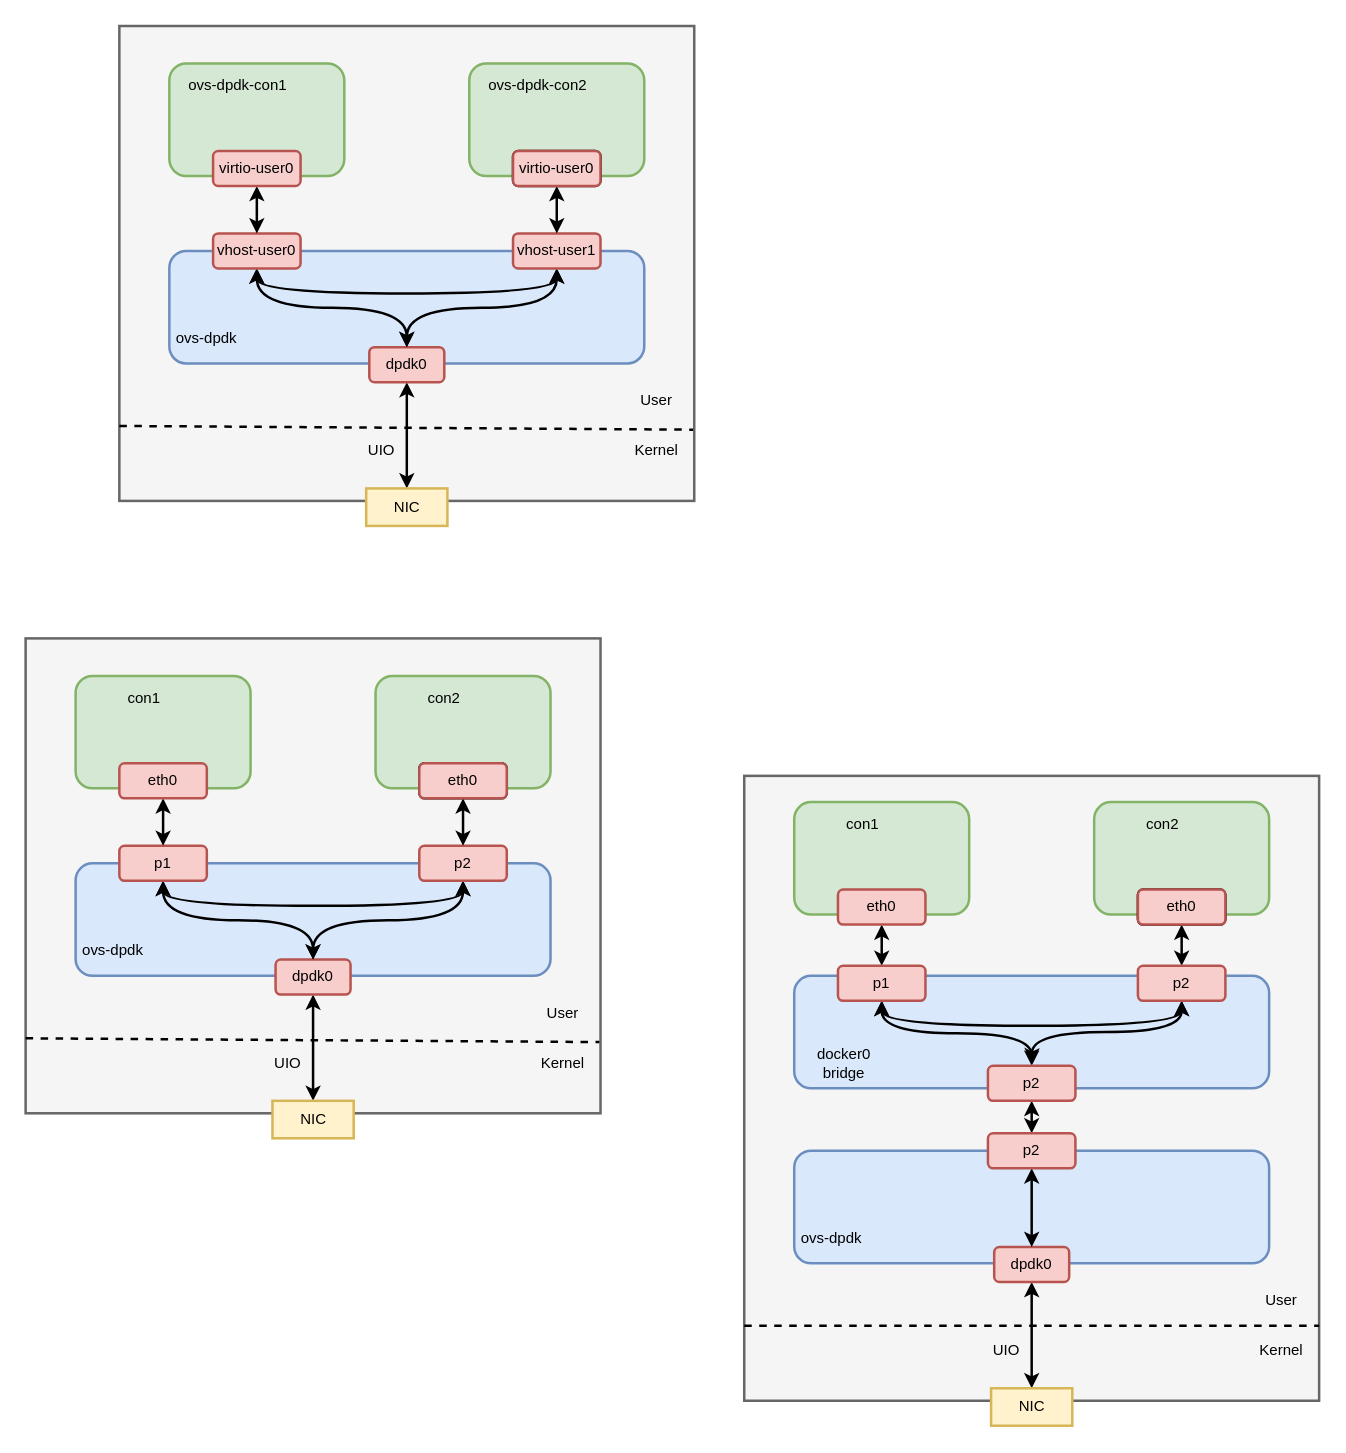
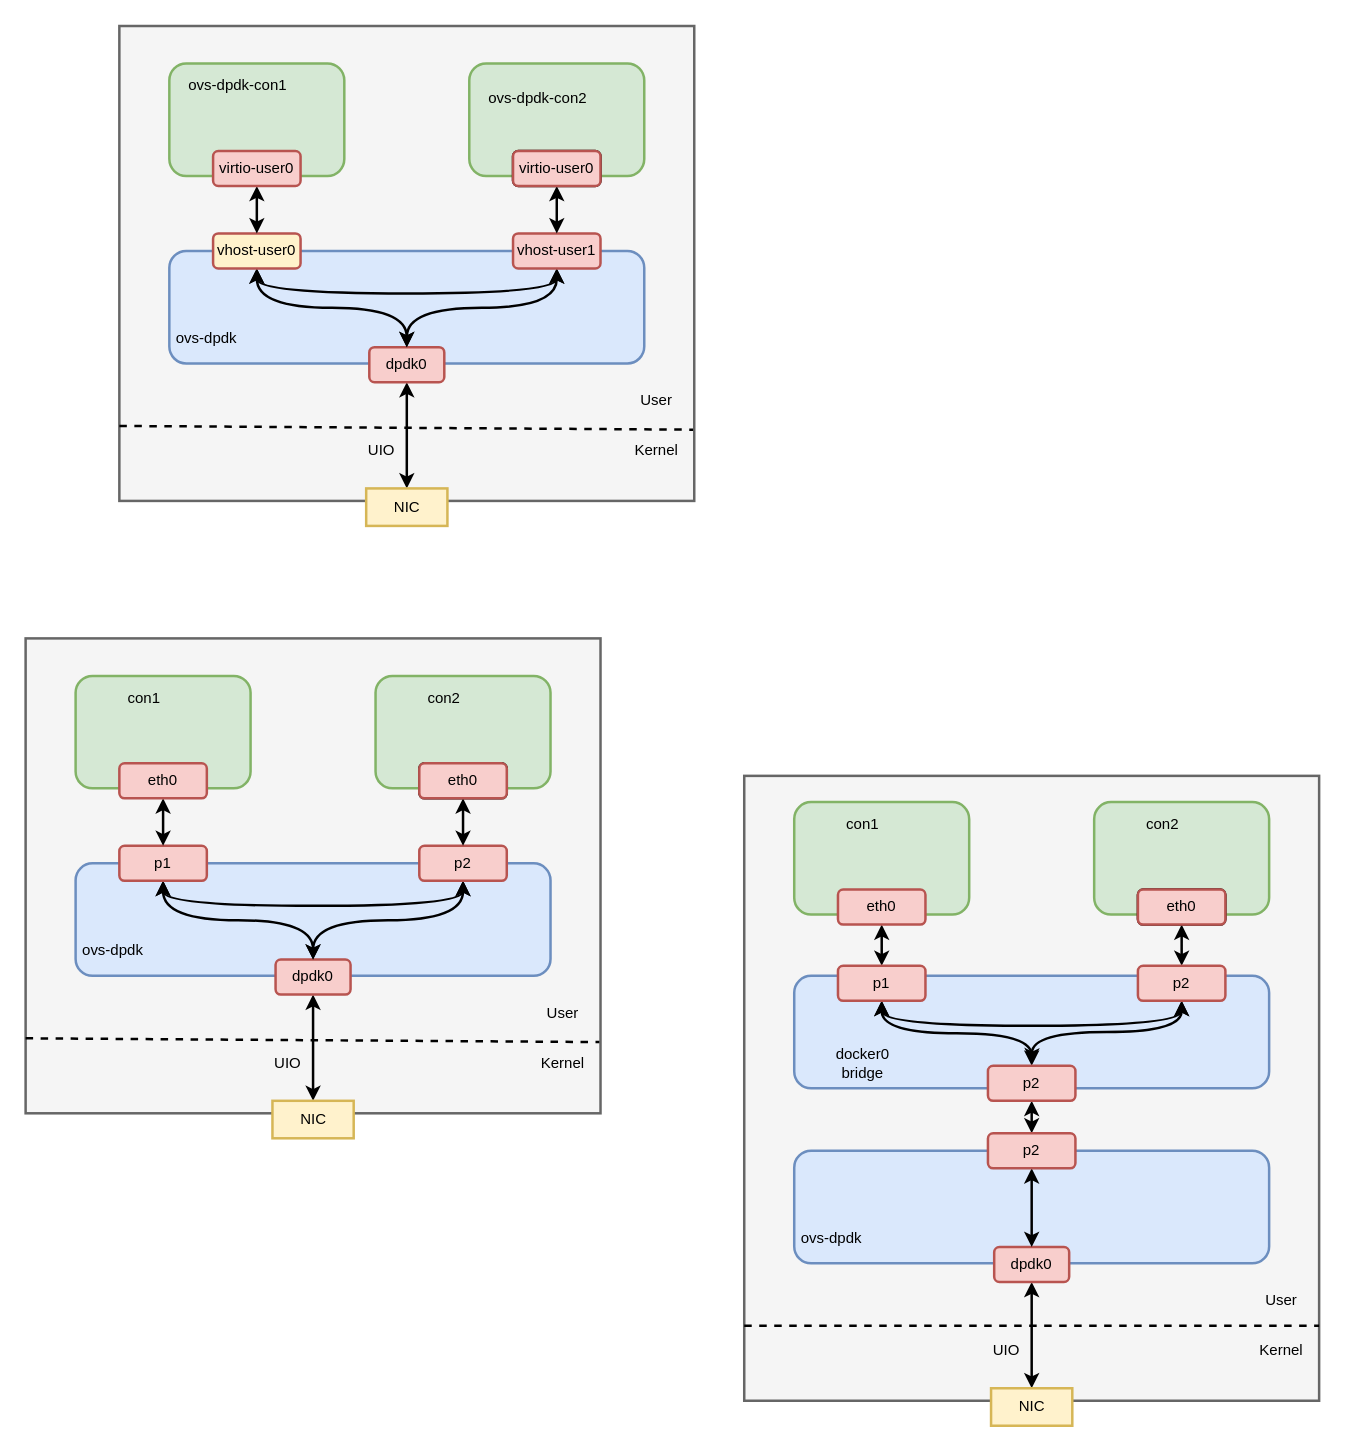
node "ovs-dpdk-con2": moved (538, 86) -> (538, 98)
node "vhost-user0": fillcolor #f8cecc -> #fff2cc
node "docker0 bridge": moved (844, 1063) -> (863, 1063)
